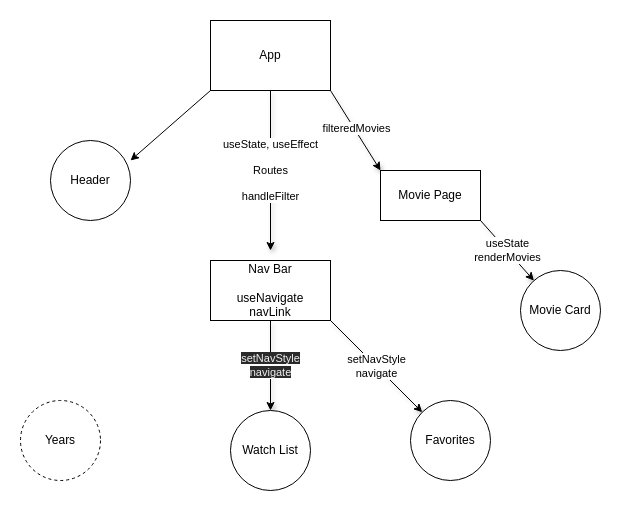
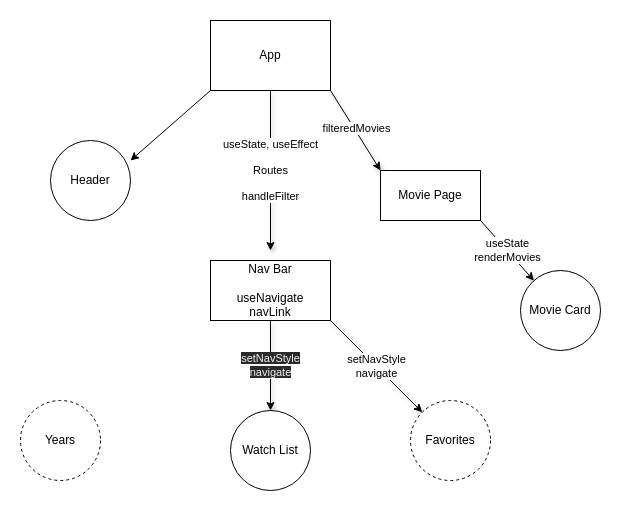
node "Favorites": style solid -> dashed
